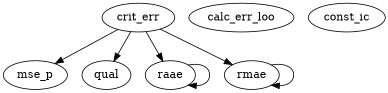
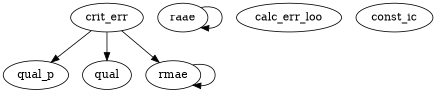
edge "crit_err" -> "raae": removed
node "mse_p": label "mse_p" -> "qual_p"
